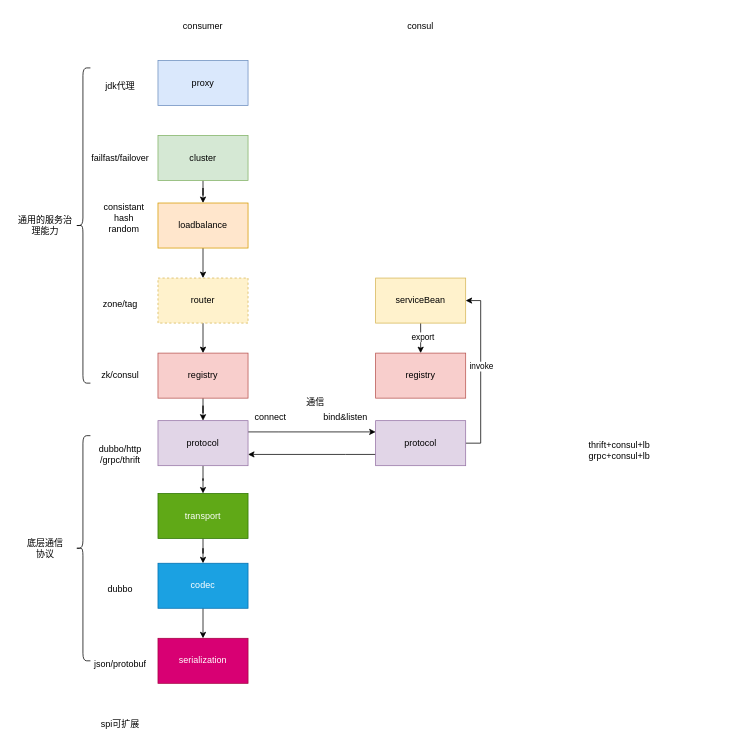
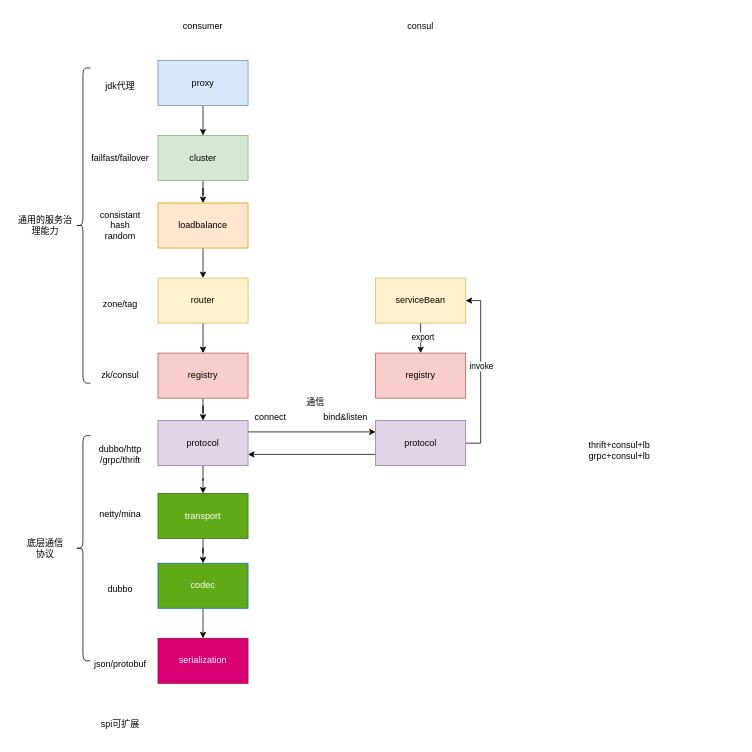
edge "proxy" -> "cluster": added
node "consistant hash random": moved (124, 218) -> (120, 225)
node "router": style dashed -> solid
node "netty/mina": added
node "codec": fillcolor #1ba1e2 -> #60a917
